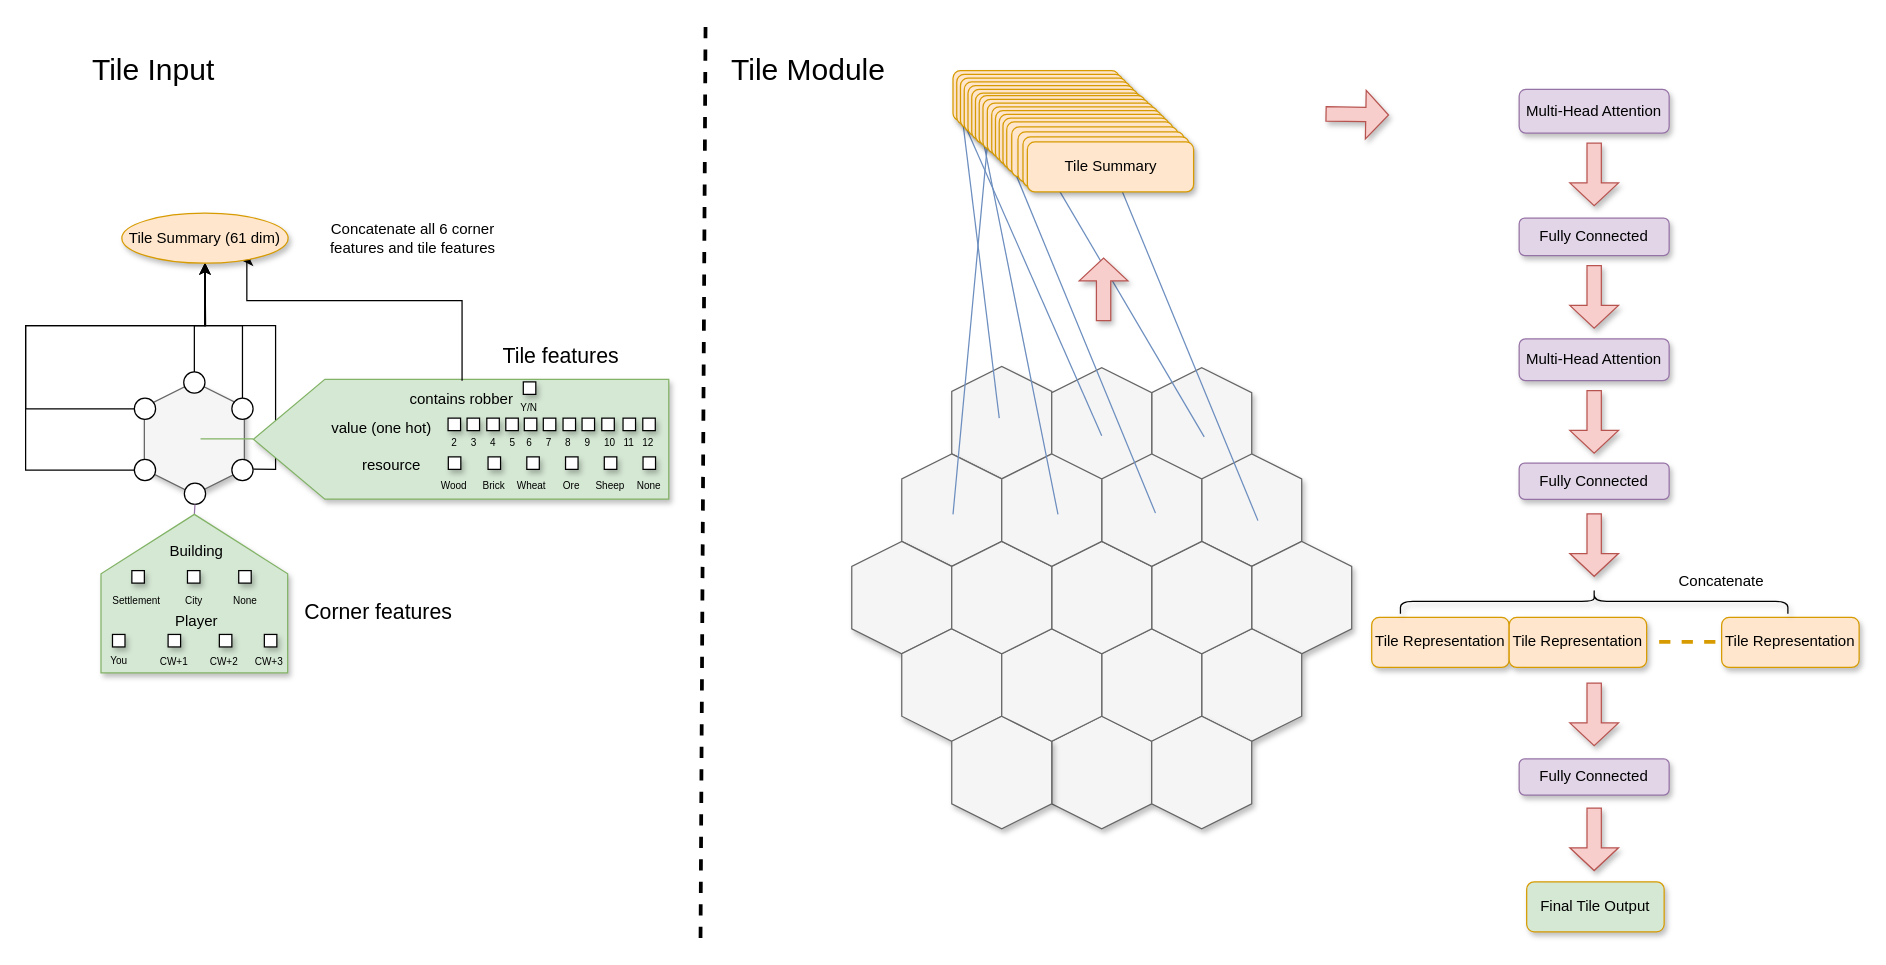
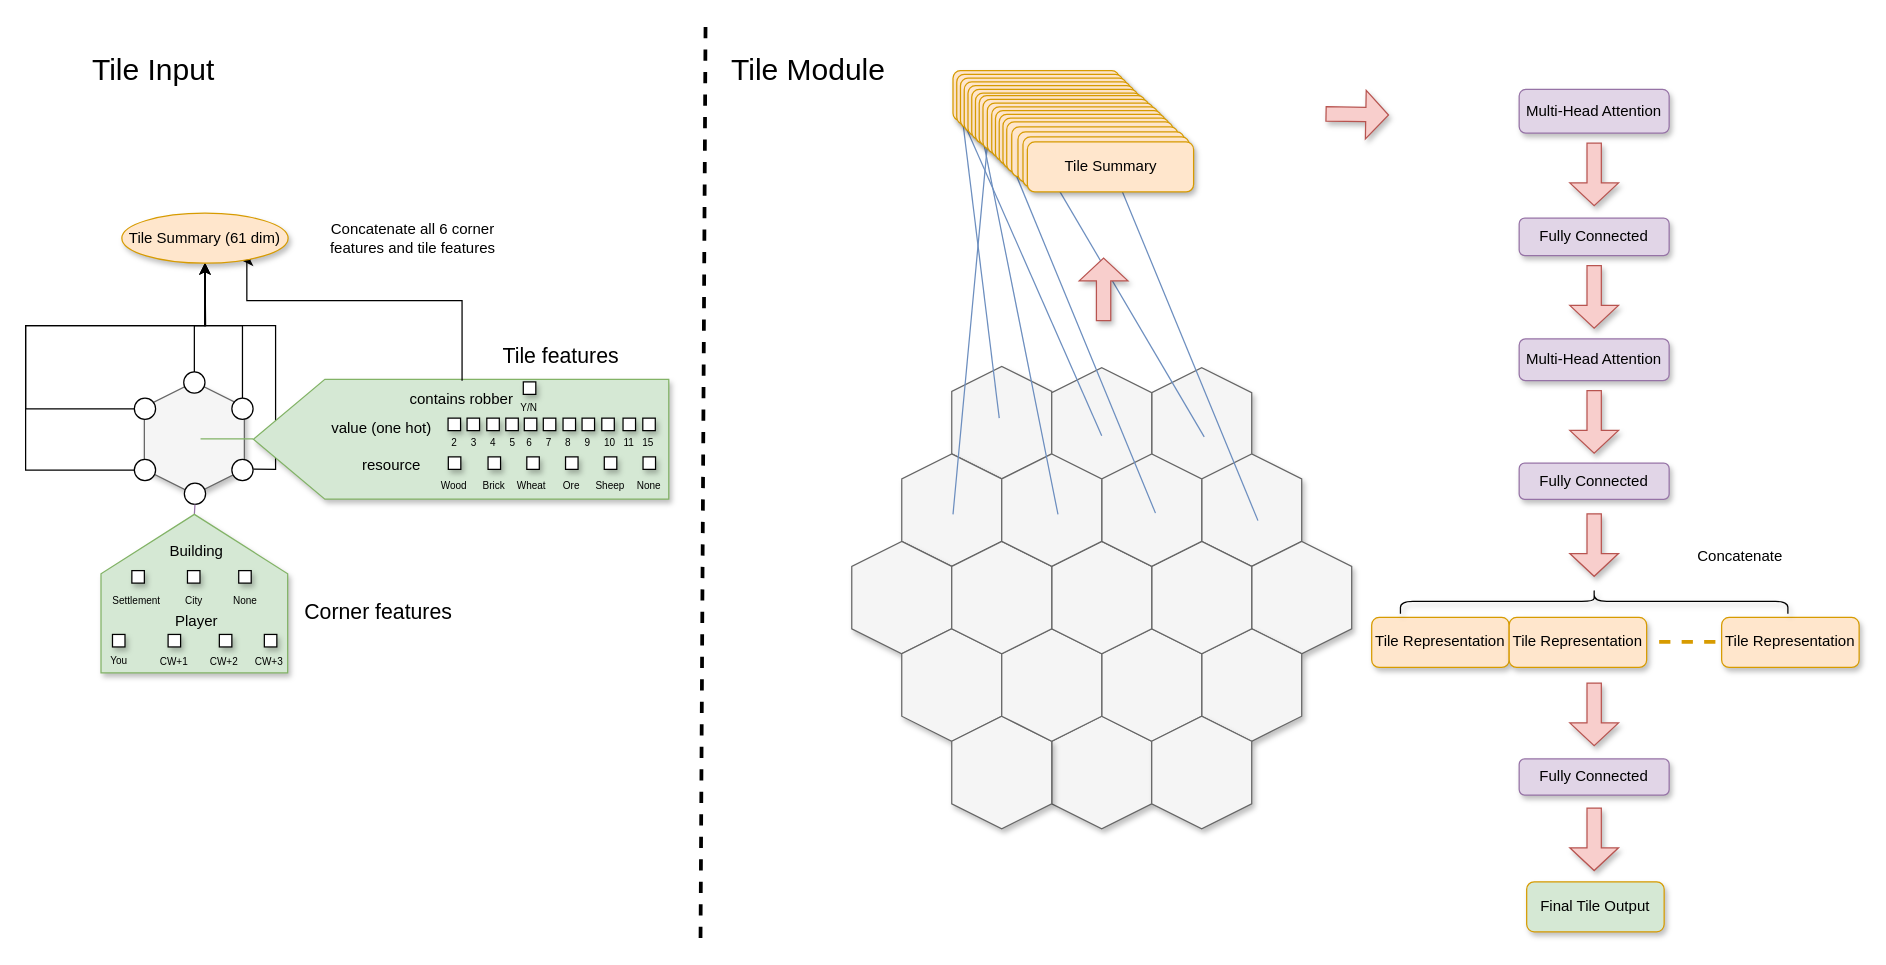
node "2 3 4 5 6 7 8 9 10 11 12": label "2 3 4 5 6 7 8 9 10 11 12" -> "2 3 4 5 6 7 8 9 10 11 15"
node "Concatenate": moved (1722, 582) -> (1741, 557)
